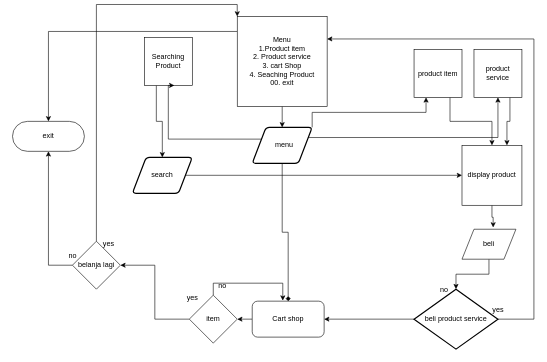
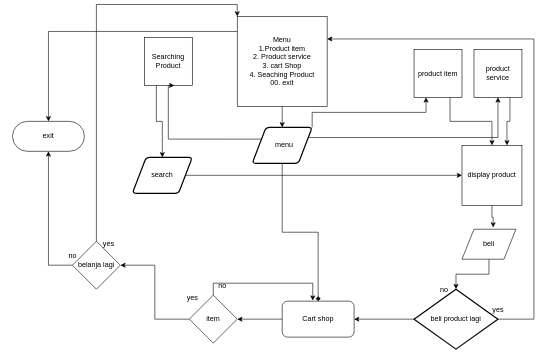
node "Cart shop": moved (288, 320) -> (318, 320)
node "beli product service": label "beli product service" -> "beli product lagi"
